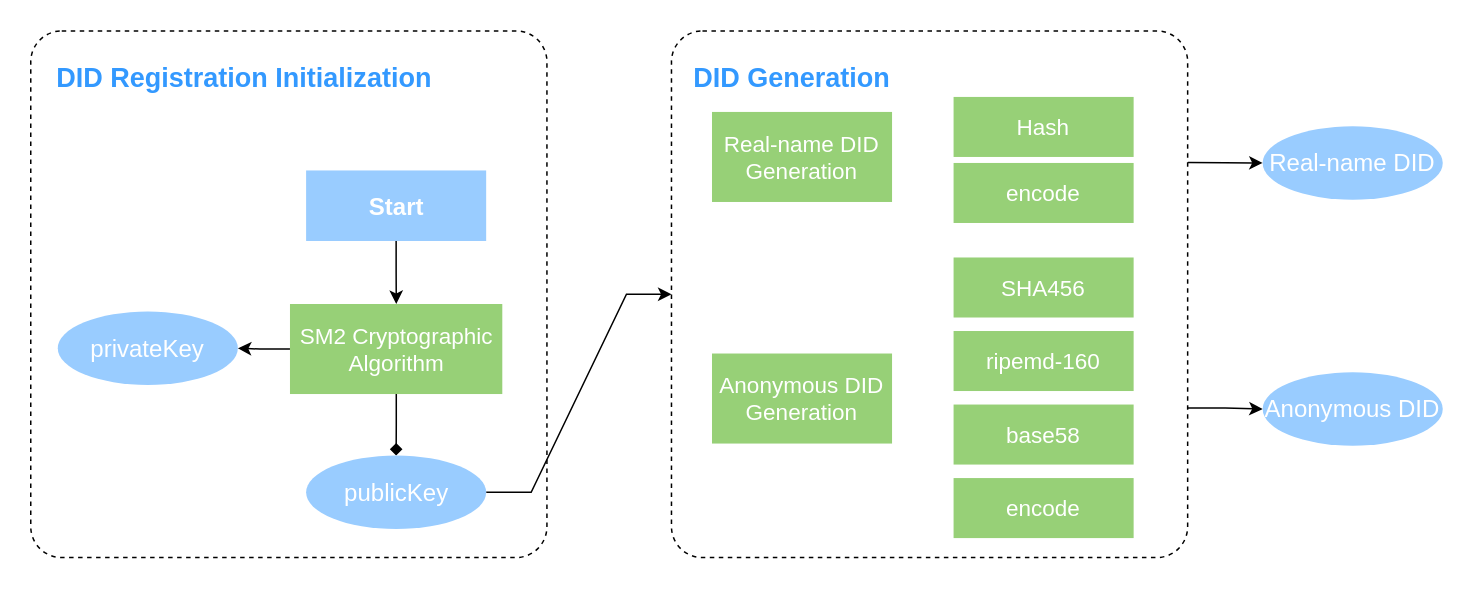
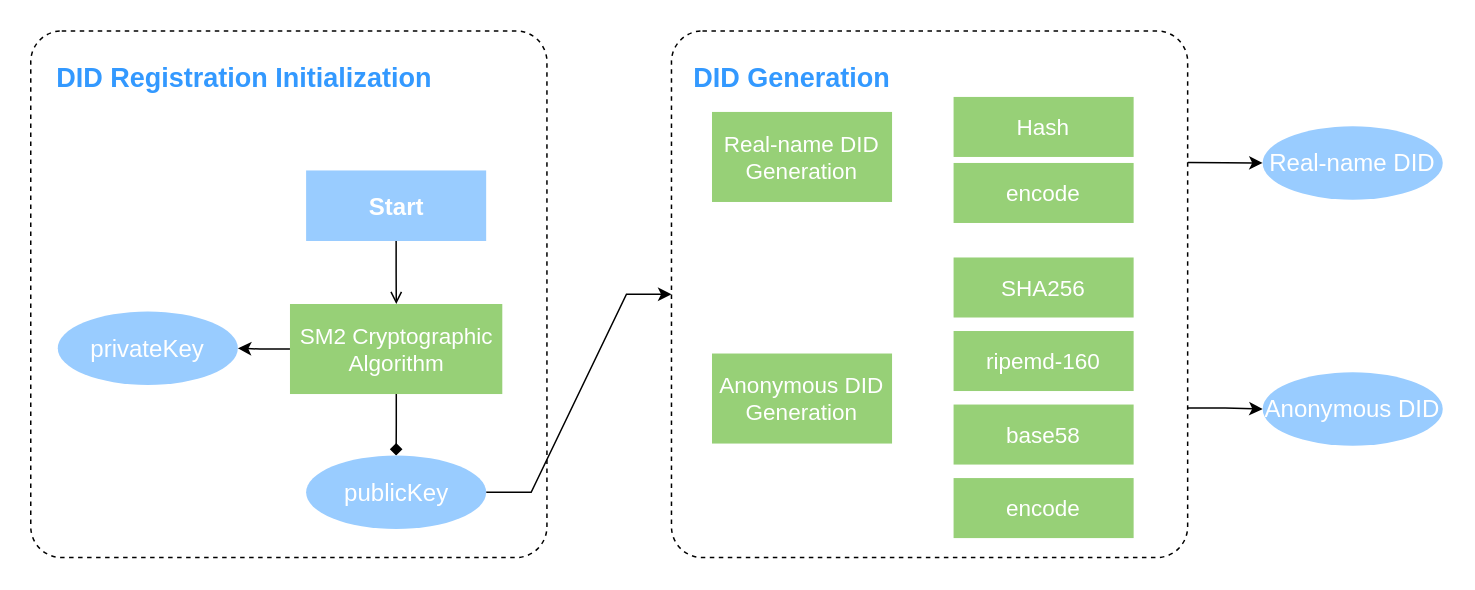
node "SHA456": label "SHA456" -> "SHA256"
edge "Start" -> "SM2 Cryptographic Algorithm": arrowhead classic -> open
